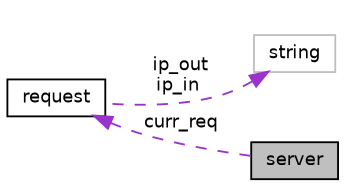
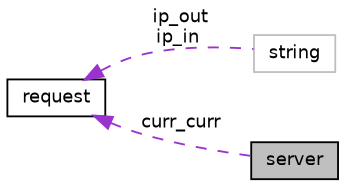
edge "request" -> "string": reversed
edge "server" -> "request": label " curr_req" -> " curr_curr"
